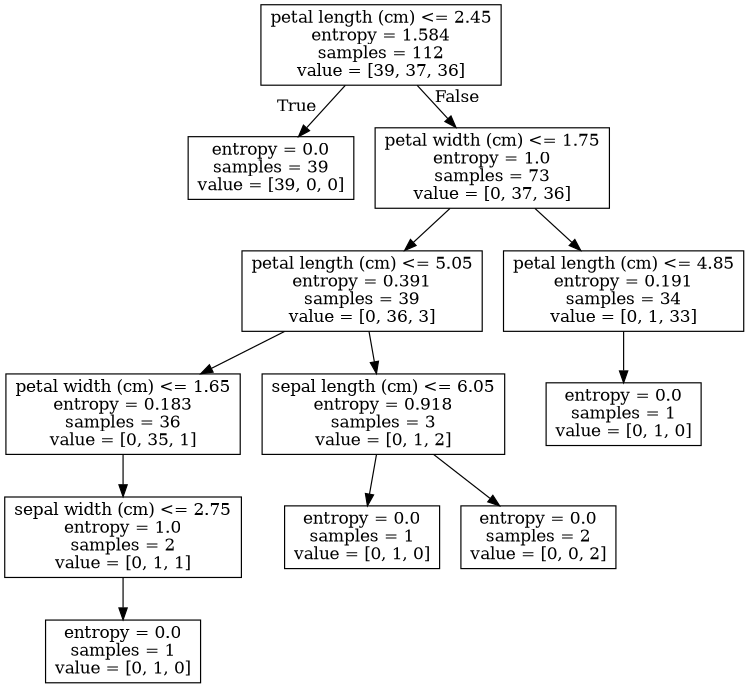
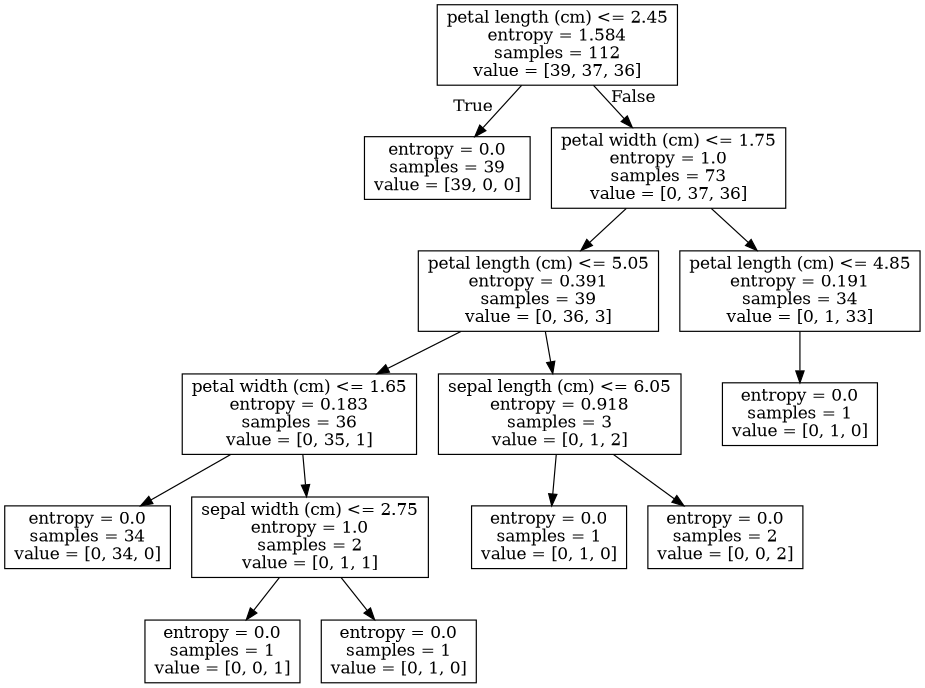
node "entropy = 0.0 samples = 34 value = [0, 34, 0]": added
node "entropy = 0.0 samples = 1 value = [0, 0, 1]": added
